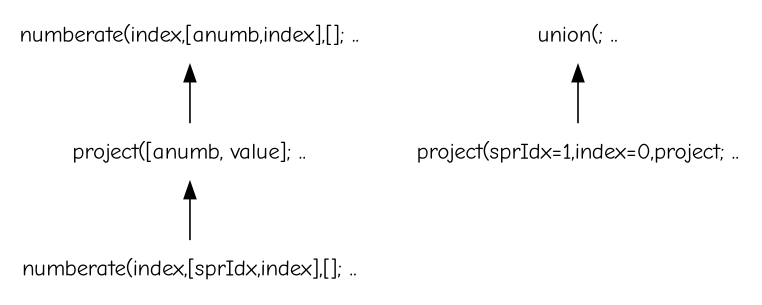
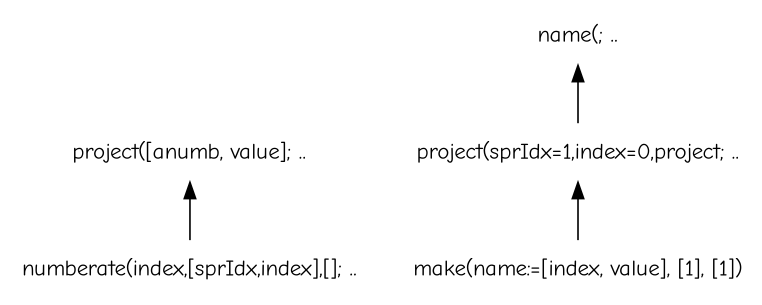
node "numberate(index,[anumb,index],[]; ..": removed
node "union(; ..": label "union(; .." -> "name(; .."
node "make(name:=[index, value], [1], [1])": added
